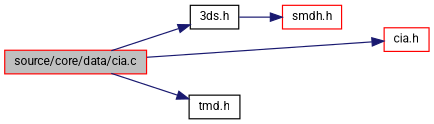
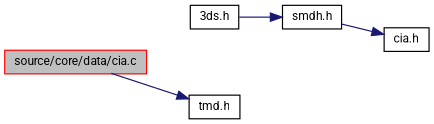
node "smdh.h": color red -> black
edge "source/core/data/cia.c" -> "3ds.h": removed
node "cia.h": color red -> black
edge "source/core/data/cia.c" -> "cia.h": now "smdh.h" -> "cia.h"
